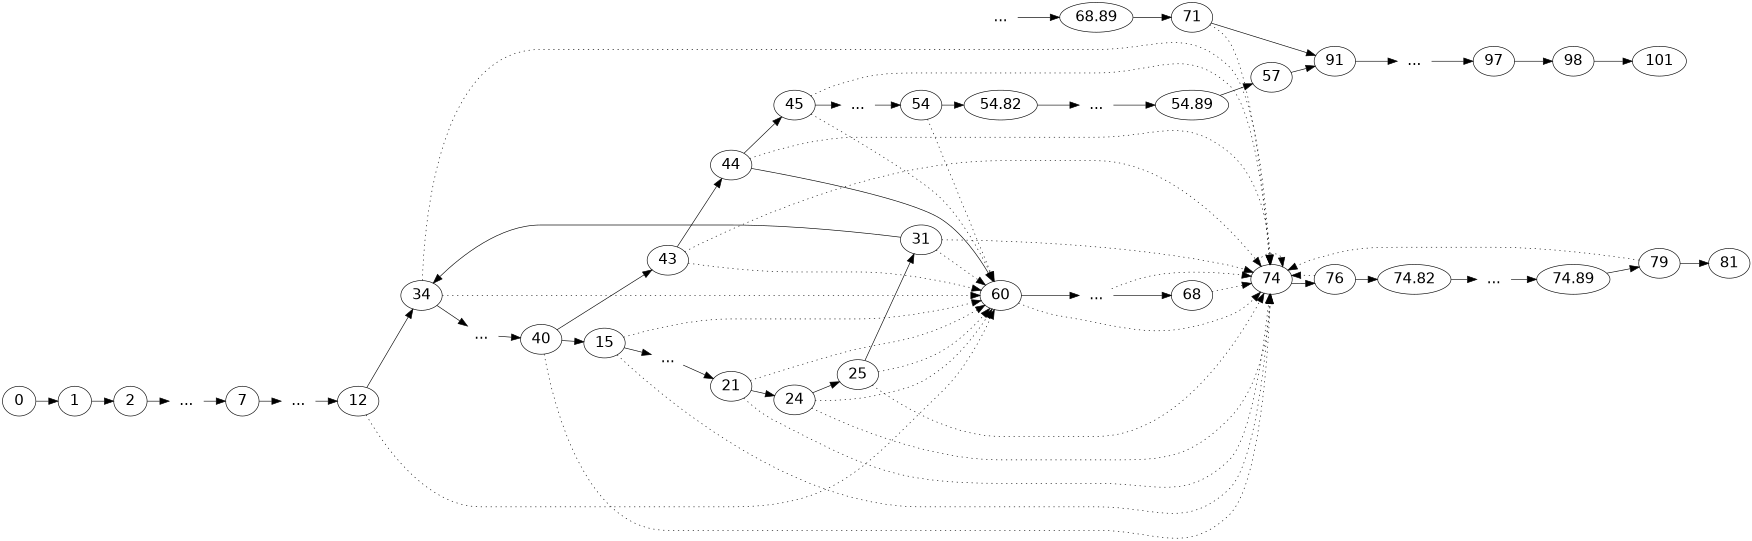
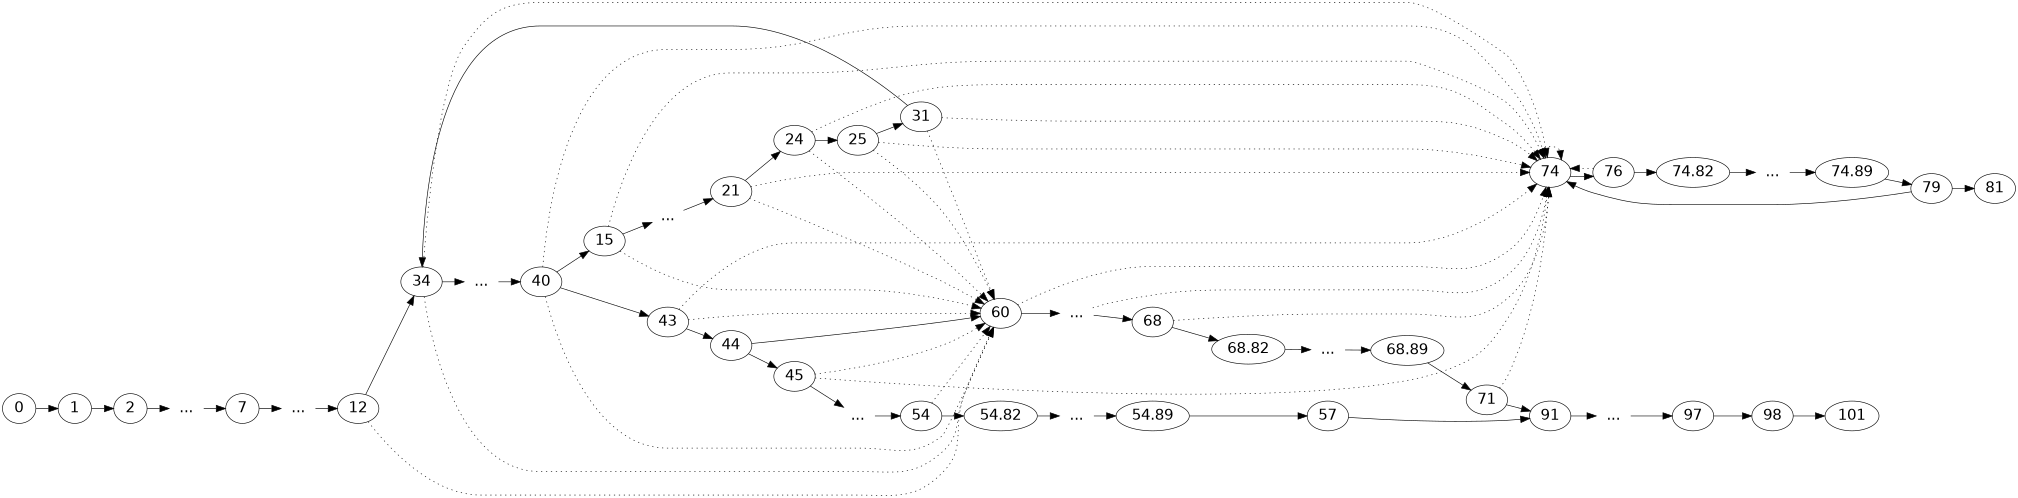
edge "44" -> "74": removed
edge "79" -> "74": style dotted -> solid
node "68.82": added
edge "40" -> "60": added
